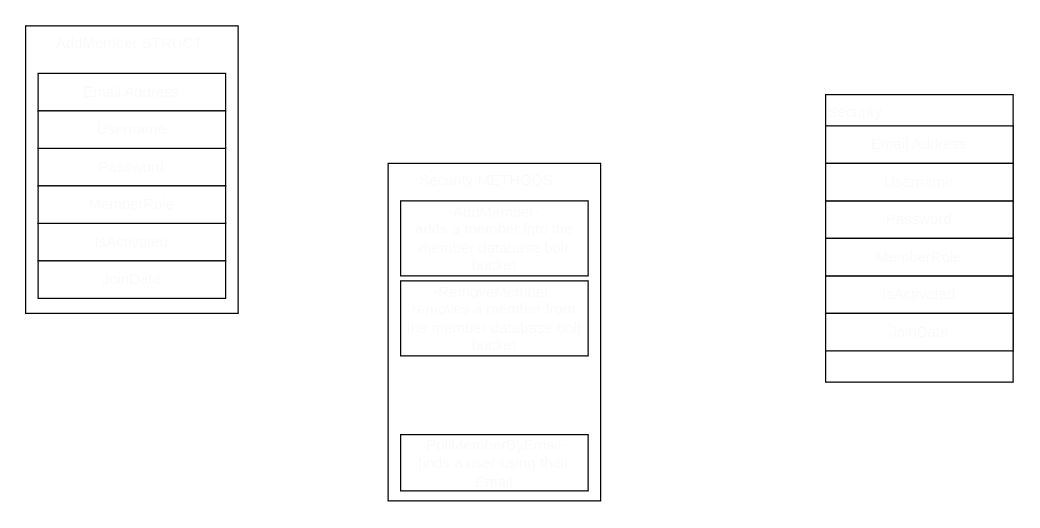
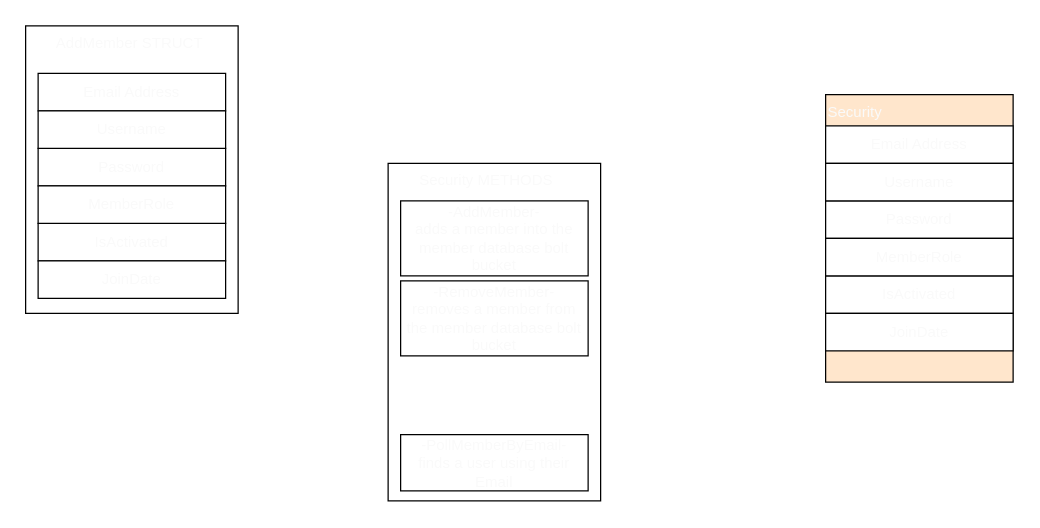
node "Security": fillcolor #ffffff -> #ffe6cc
